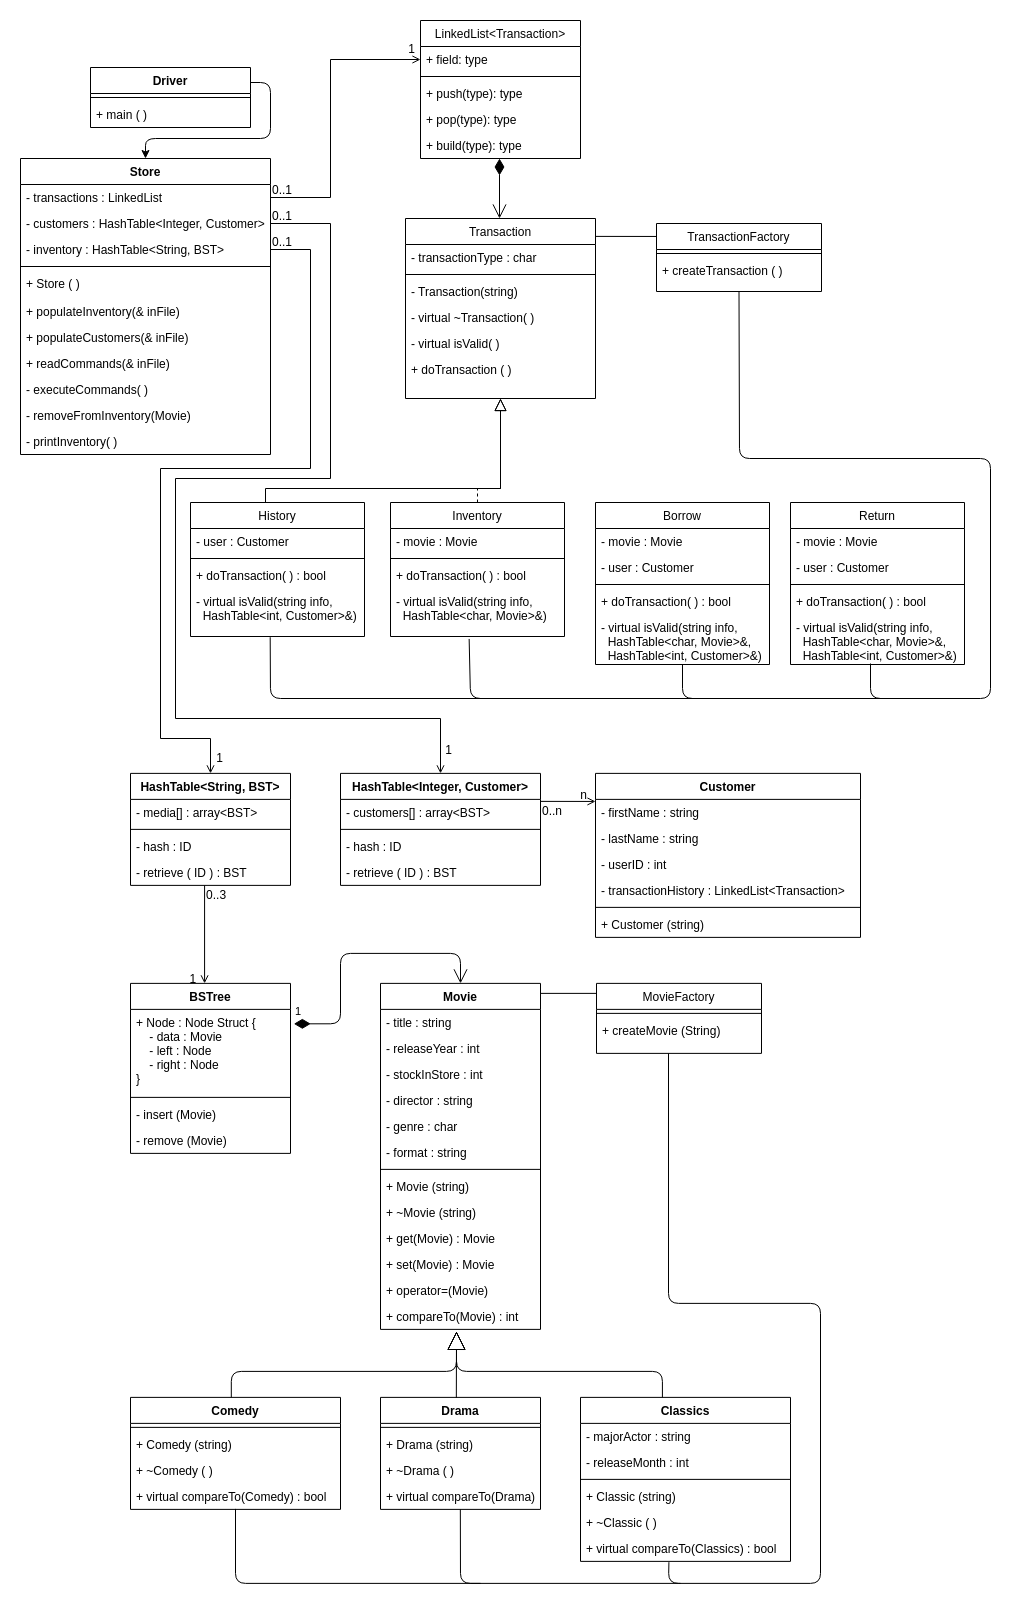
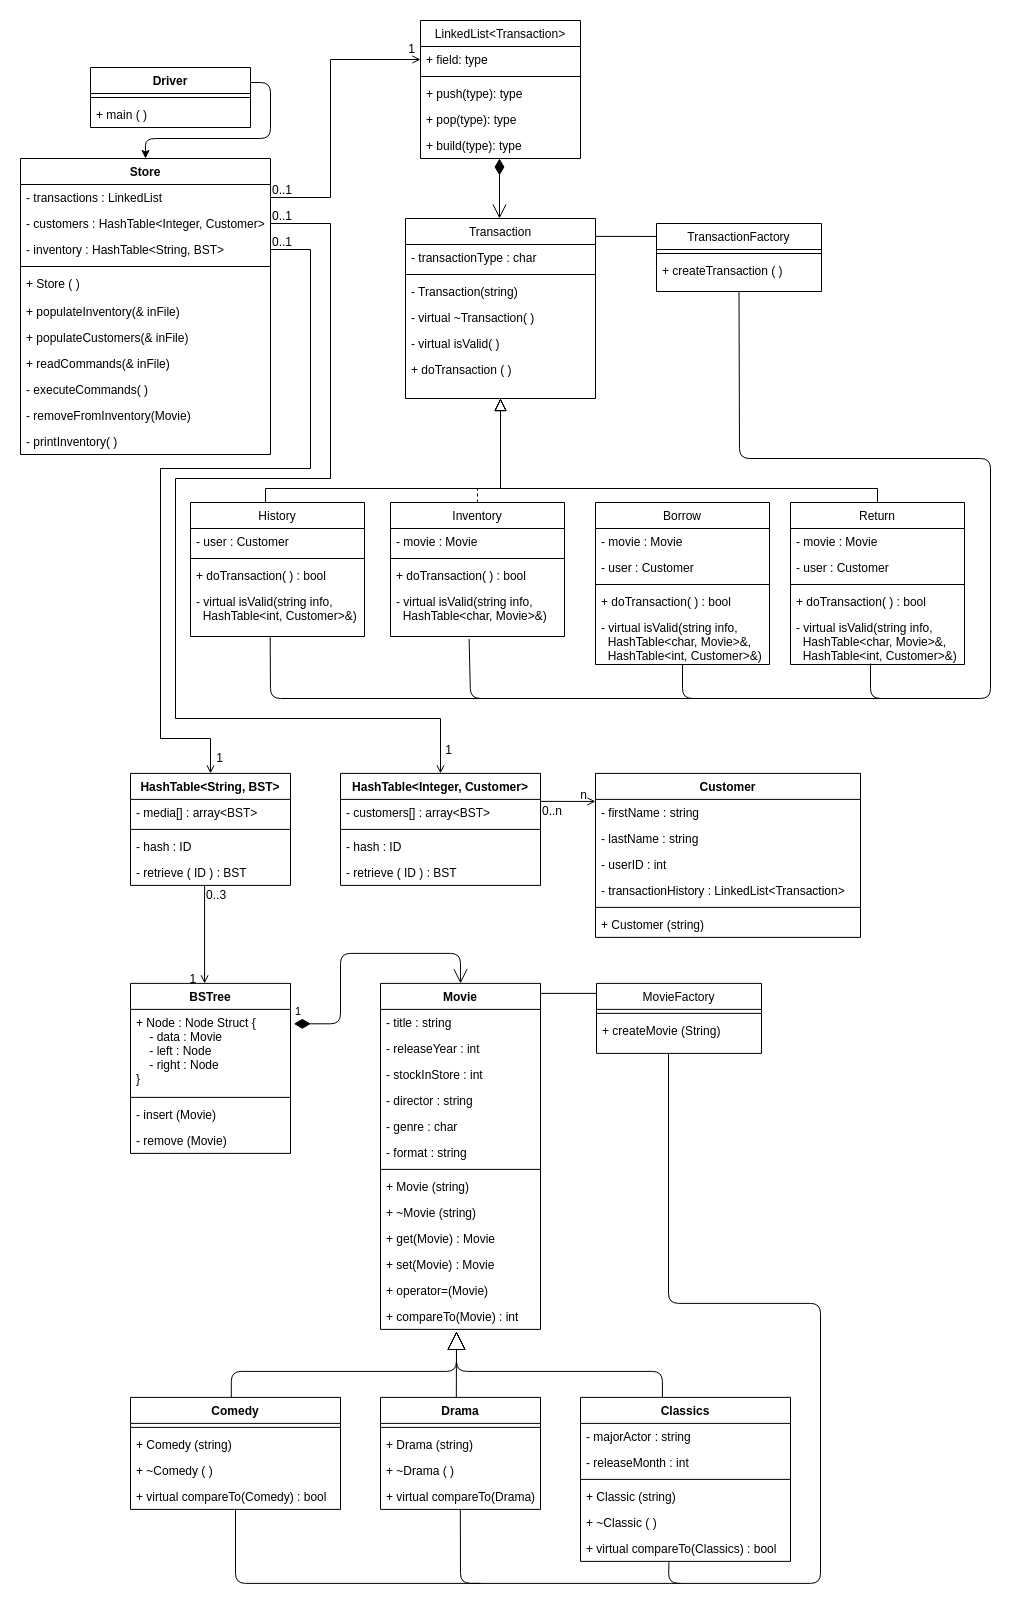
edge "Return" -> "Transaction": added
